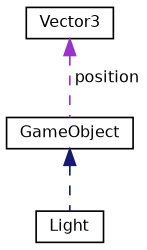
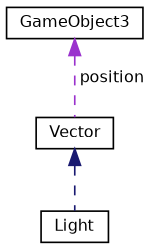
node "Vector3": label "Vector3" -> "GameObject3"
node "GameObject": label "GameObject" -> "Vector"
